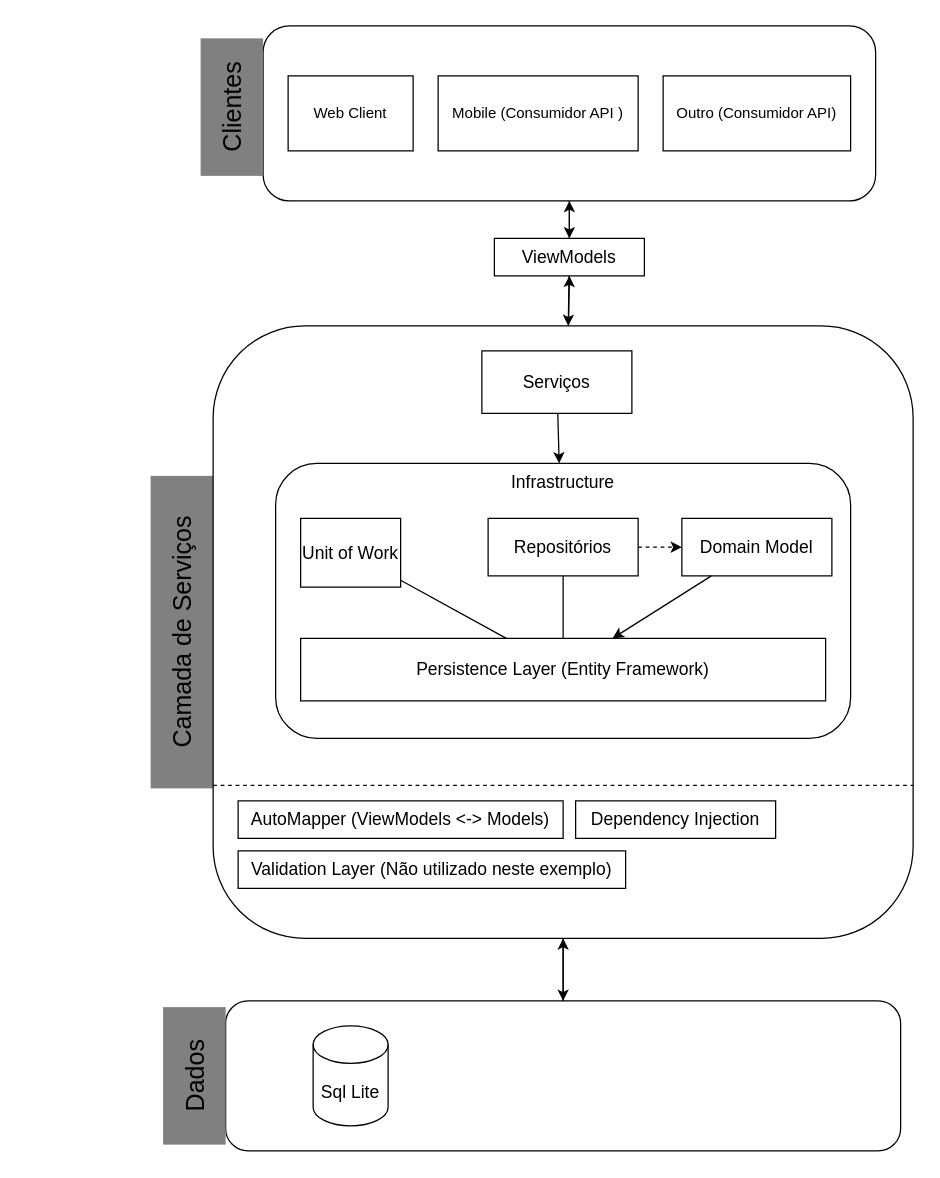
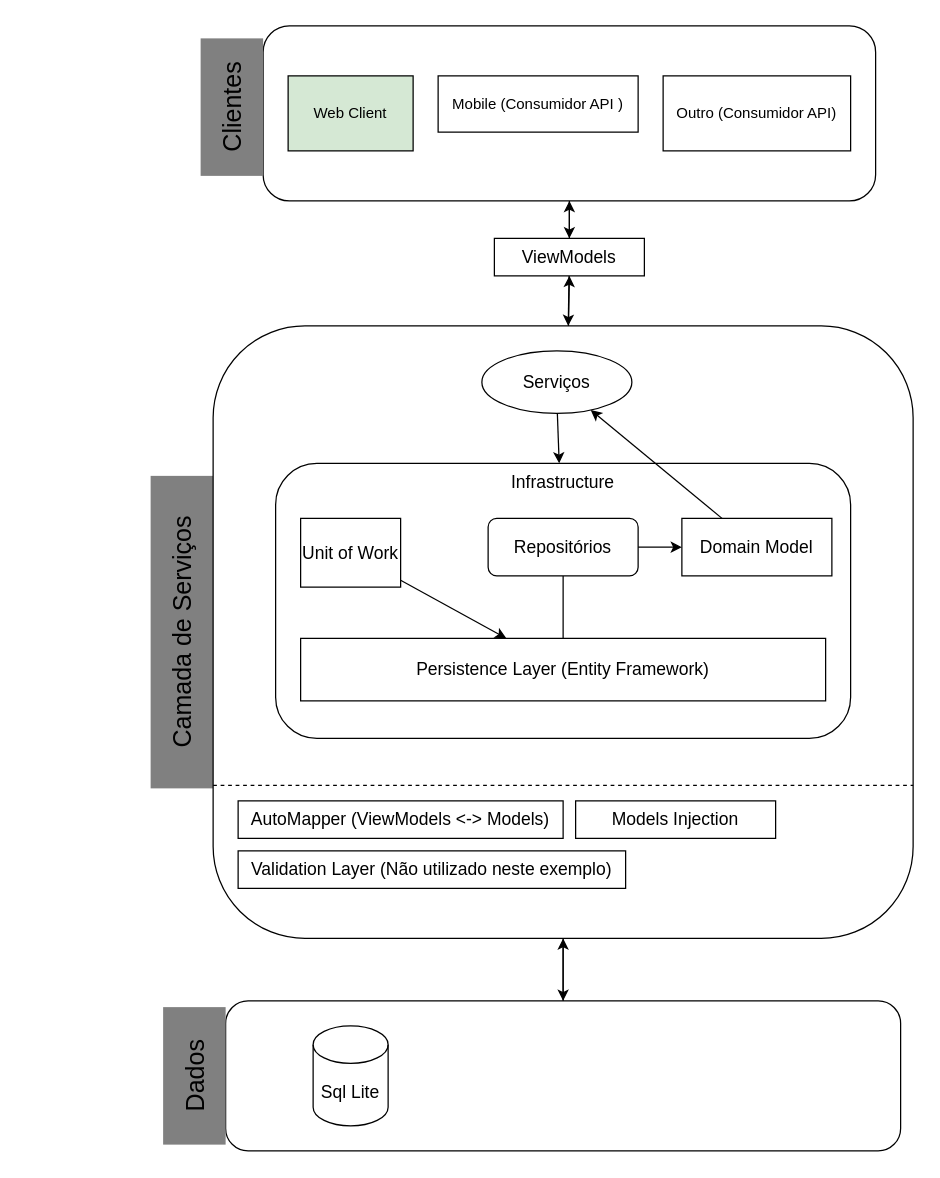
node "Web Client": fillcolor #ffffff -> #d5e8d4
node "Mobile (Consumidor API )": size 200x75 -> 200x56
node "Serviços": shape rectangle -> ellipse
node "Repositórios": shape rectangle -> rounded rectangle
edge "Repositórios" -> "Domain Model": style dashed -> solid
edge "Domain Model" -> "Persistence Layer (Entity Framework)": now "Domain Model" -> "Serviços"
edge "Unit of Work" -- "Persistence Layer (Entity Framework)": arrowhead none -> classic
node "Dependency Injection": label "Dependency Injection" -> "Models Injection"
